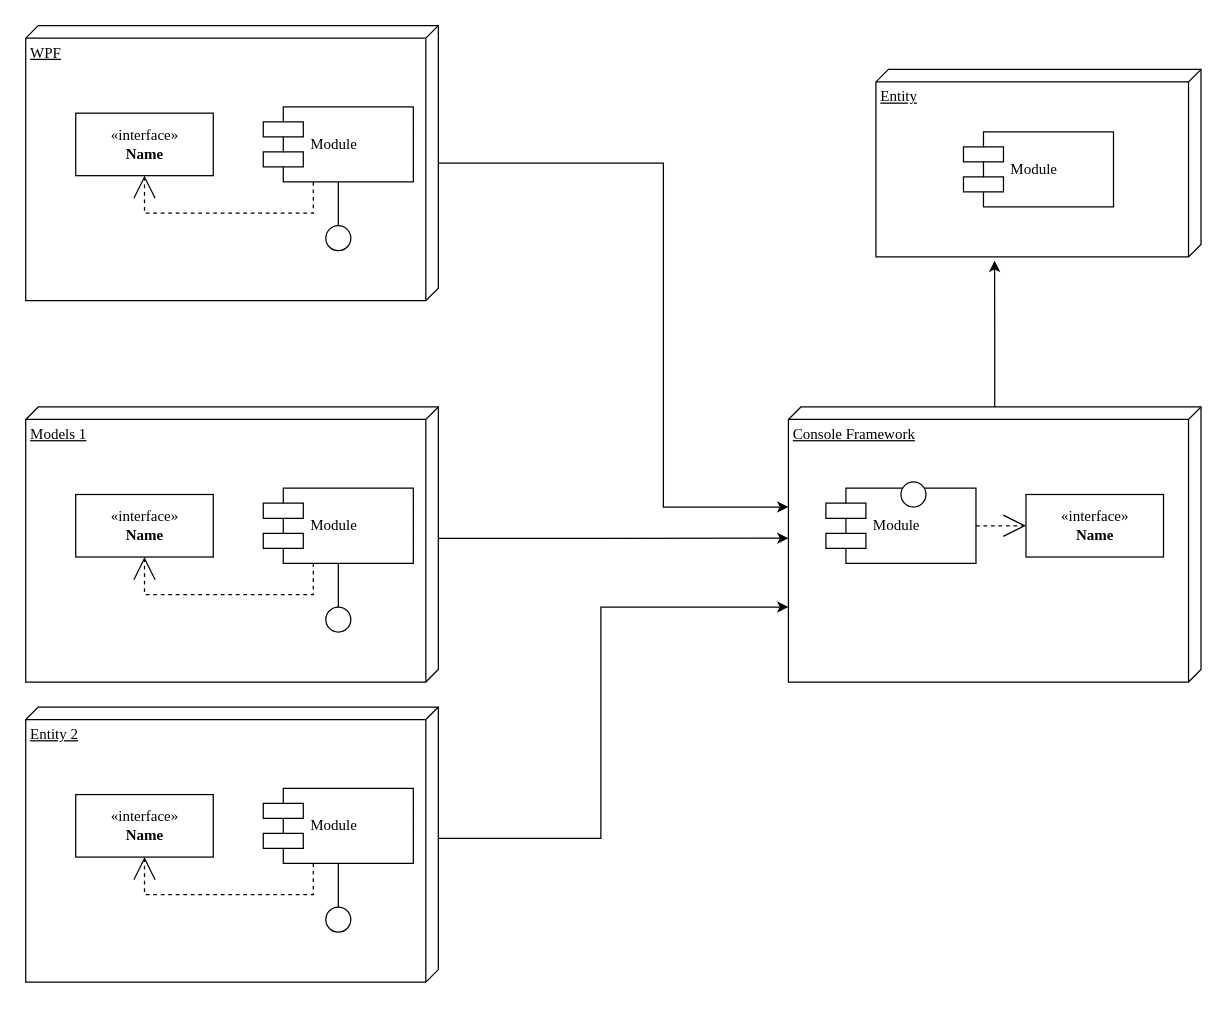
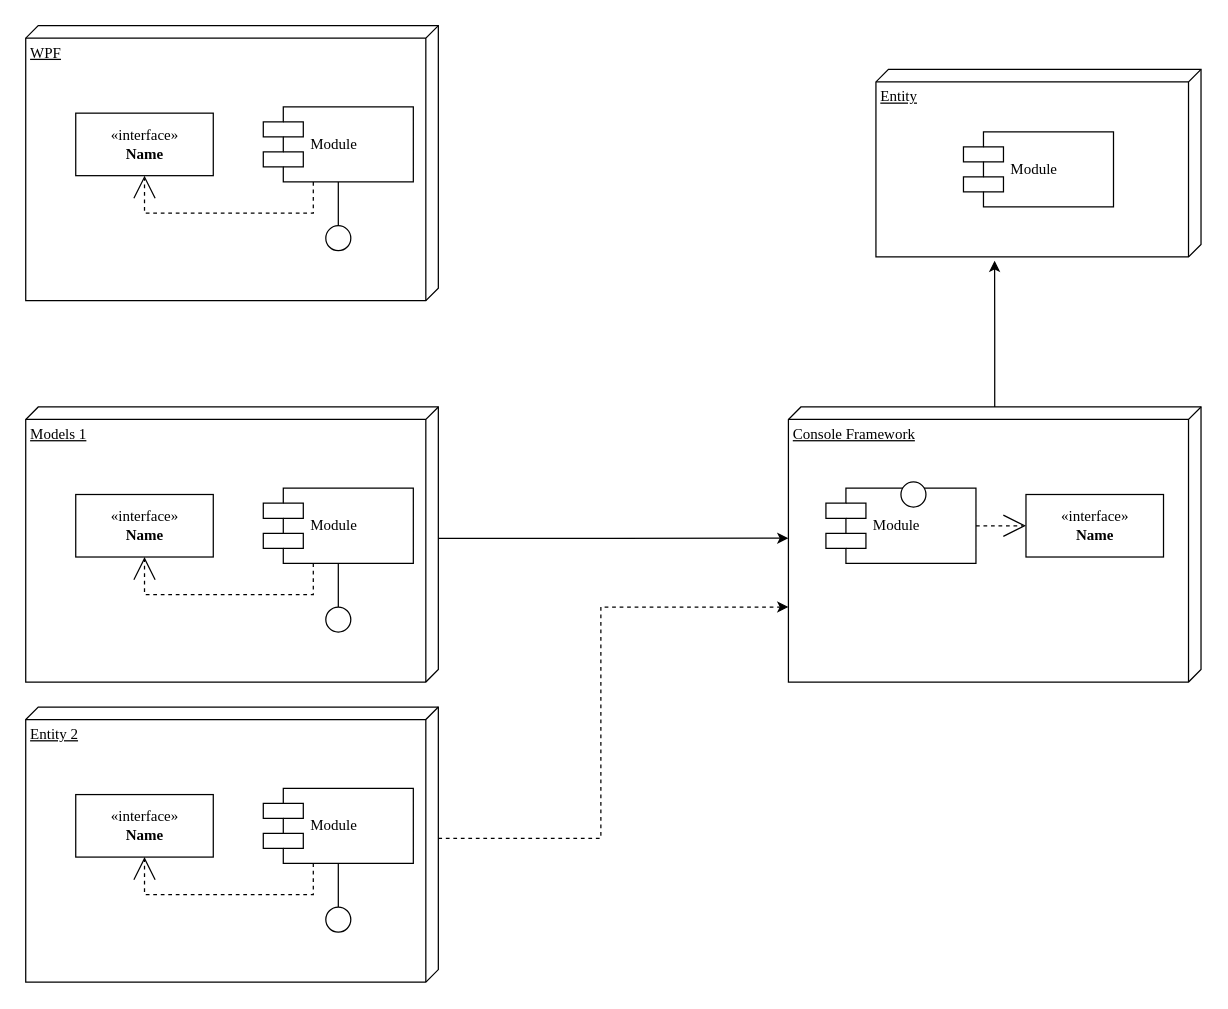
edge "WPF" -> "Console Framework": removed
edge "Entity 2" -> "Console Framework": style solid -> dashed
